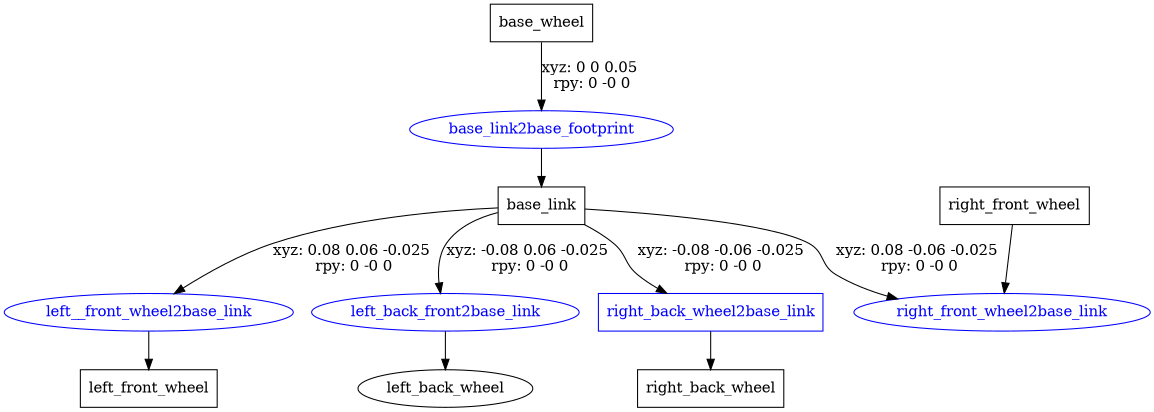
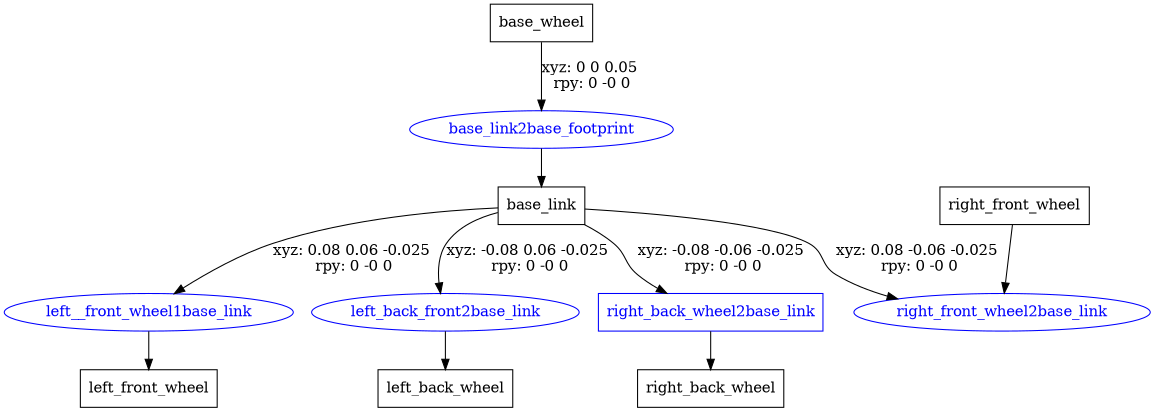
node "left__front_wheel2base_link": label "left__front_wheel2base_link" -> "left__front_wheel1base_link"
node "left_back_wheel": shape ellipse -> box
